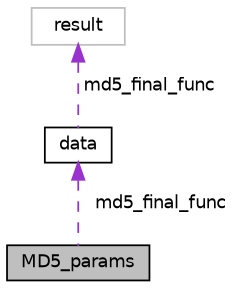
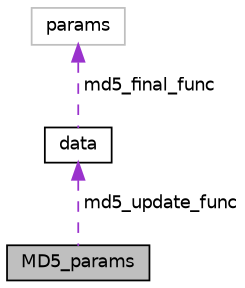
node "result": label "result" -> "params"
edge "MD5_params" -> "data": label " md5_final_func" -> " md5_update_func"
